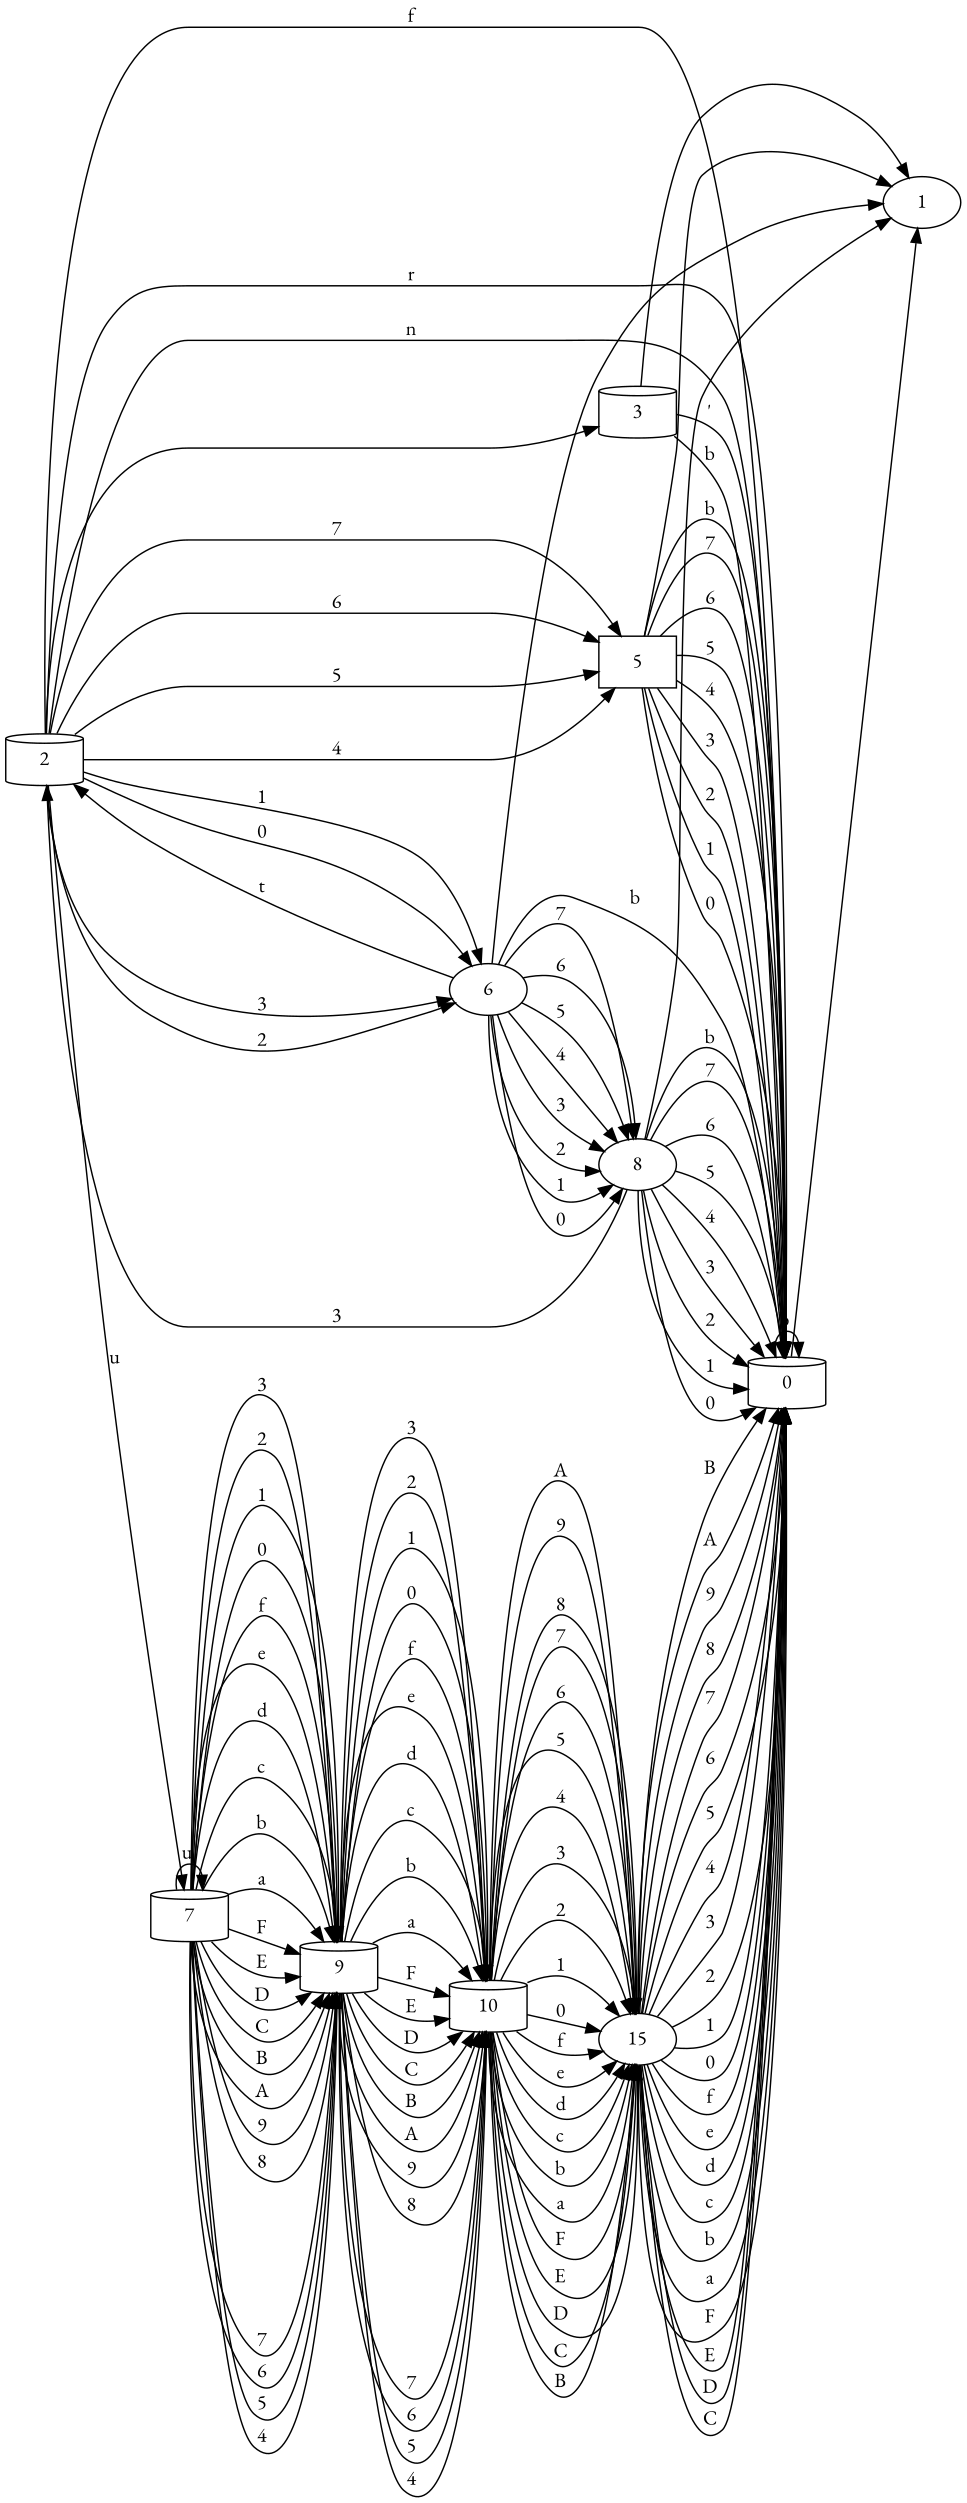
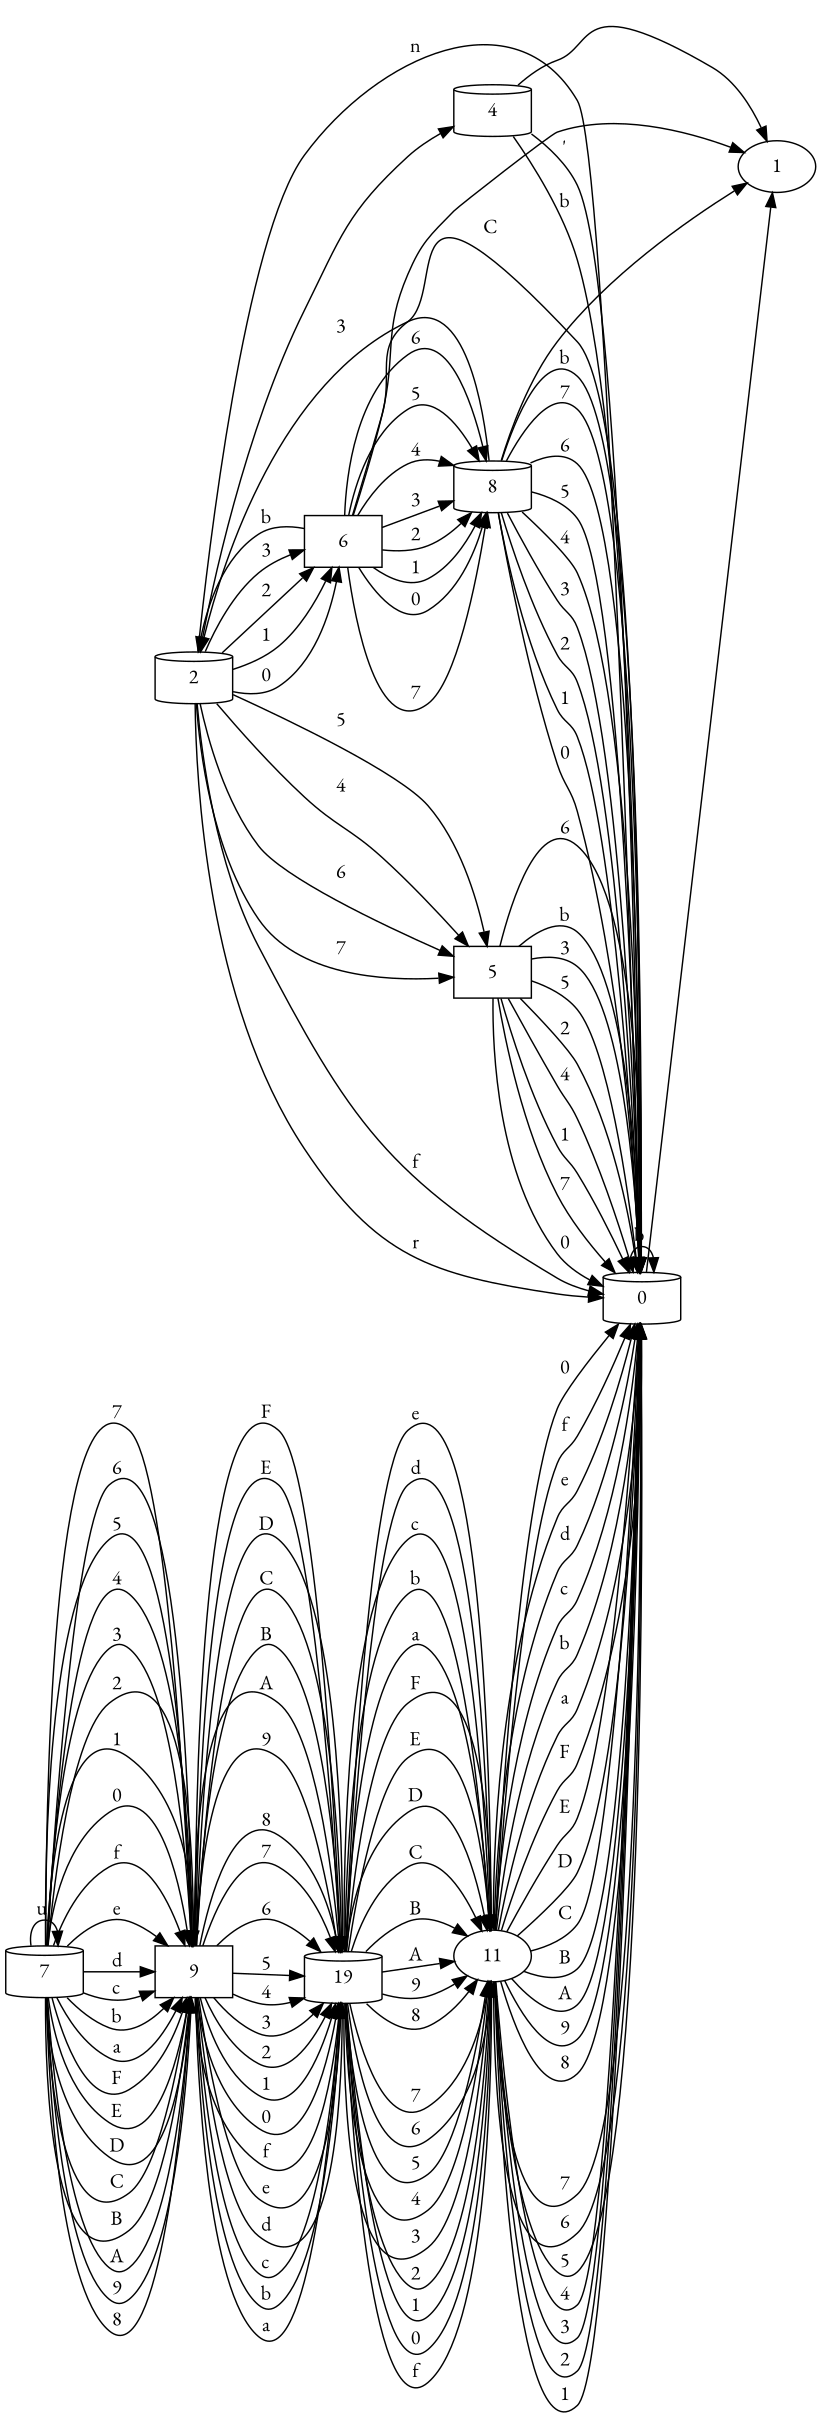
edge "5" -> "1": removed
node "3": label "3" -> "4"
edge "6" -> "2": label "t " -> "b "
edge "6" -> "0": label "b " -> "C "
node "6": shape ellipse -> box
node "8": shape ellipse -> cylinder
edge "2" -> "7": removed, label "u"
node "9": shape cylinder -> box
node "10": label "10" -> "19"
node "15": label "15" -> "11"
